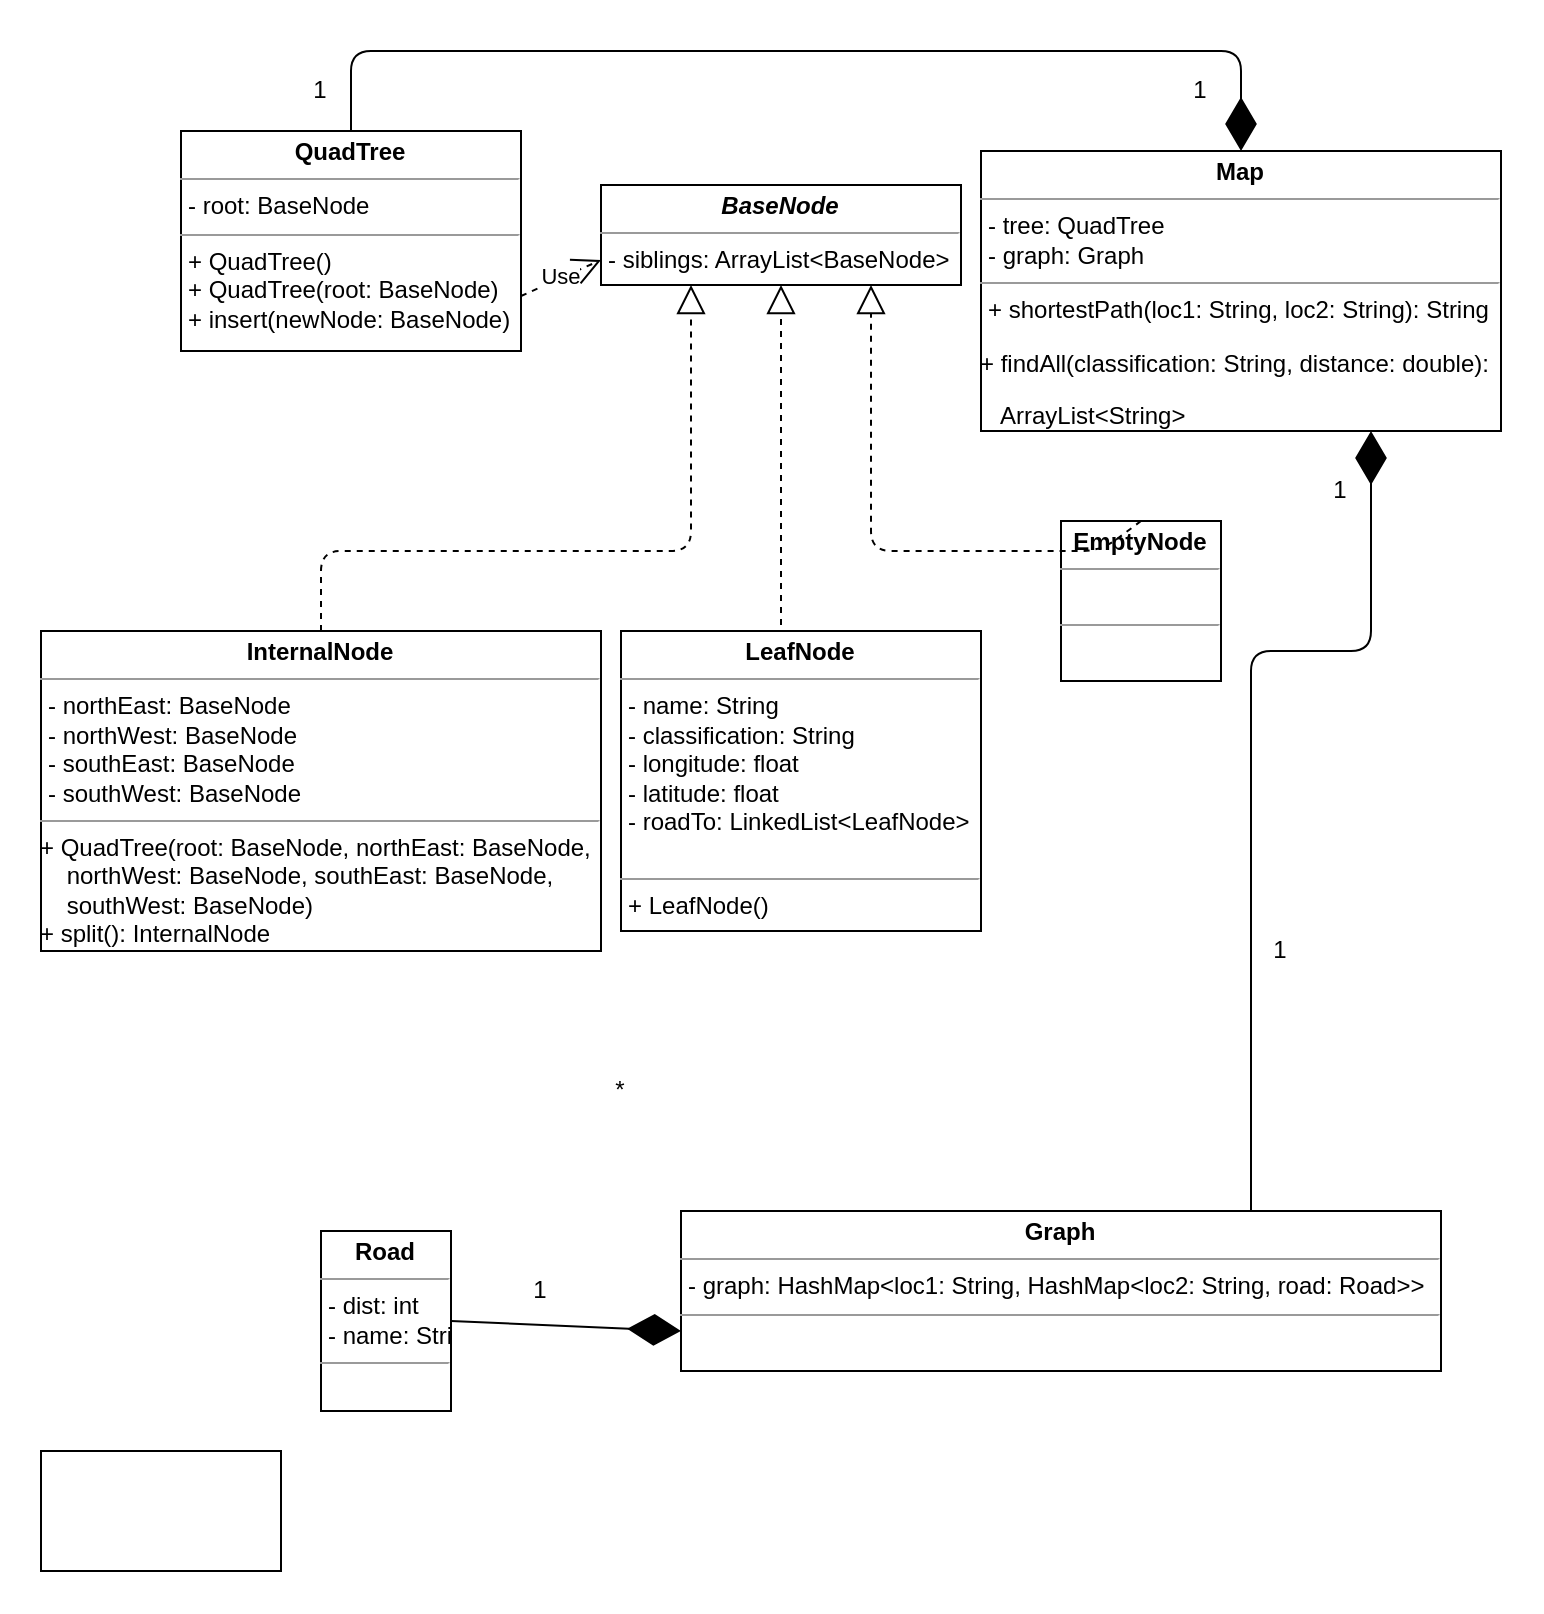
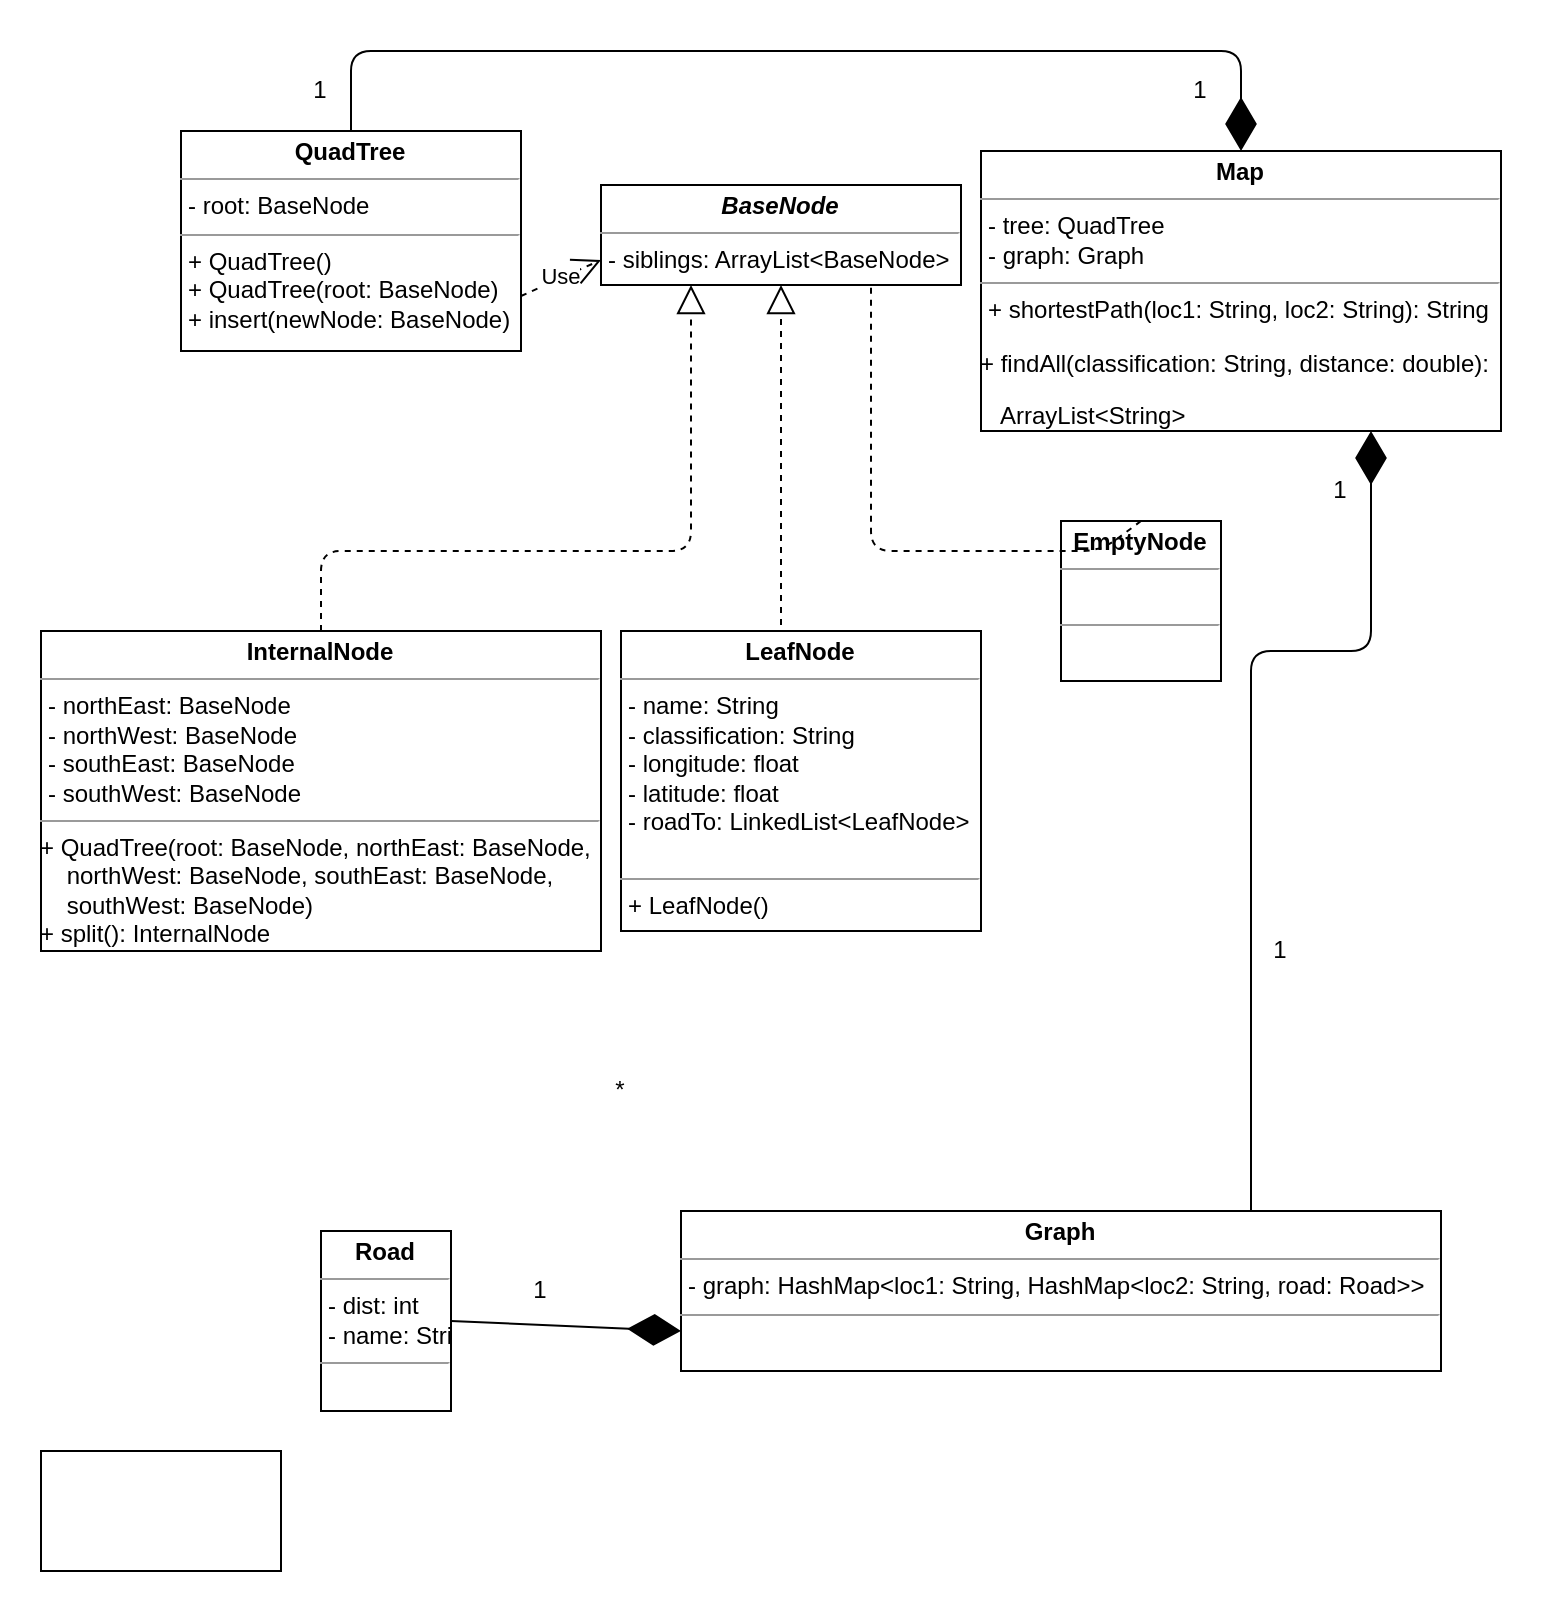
edge "EmptyNode" -> "BaseNode - siblings: ArrayList<BaseNode>": arrowhead block -> none
